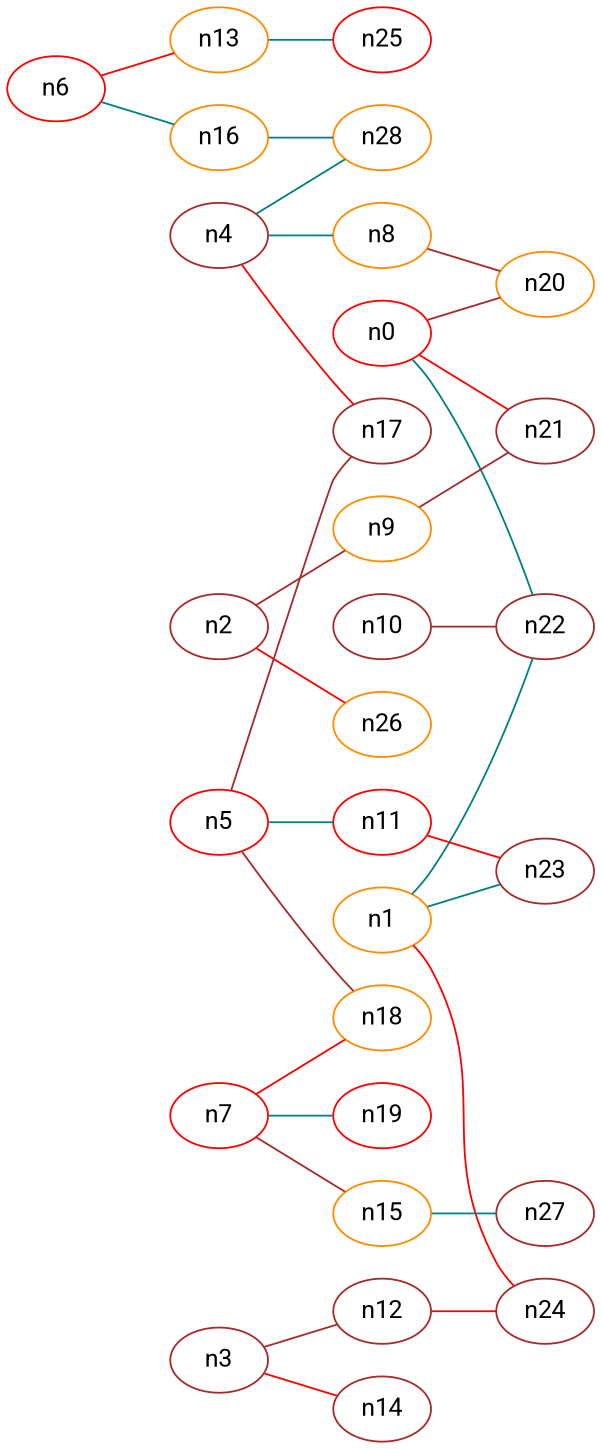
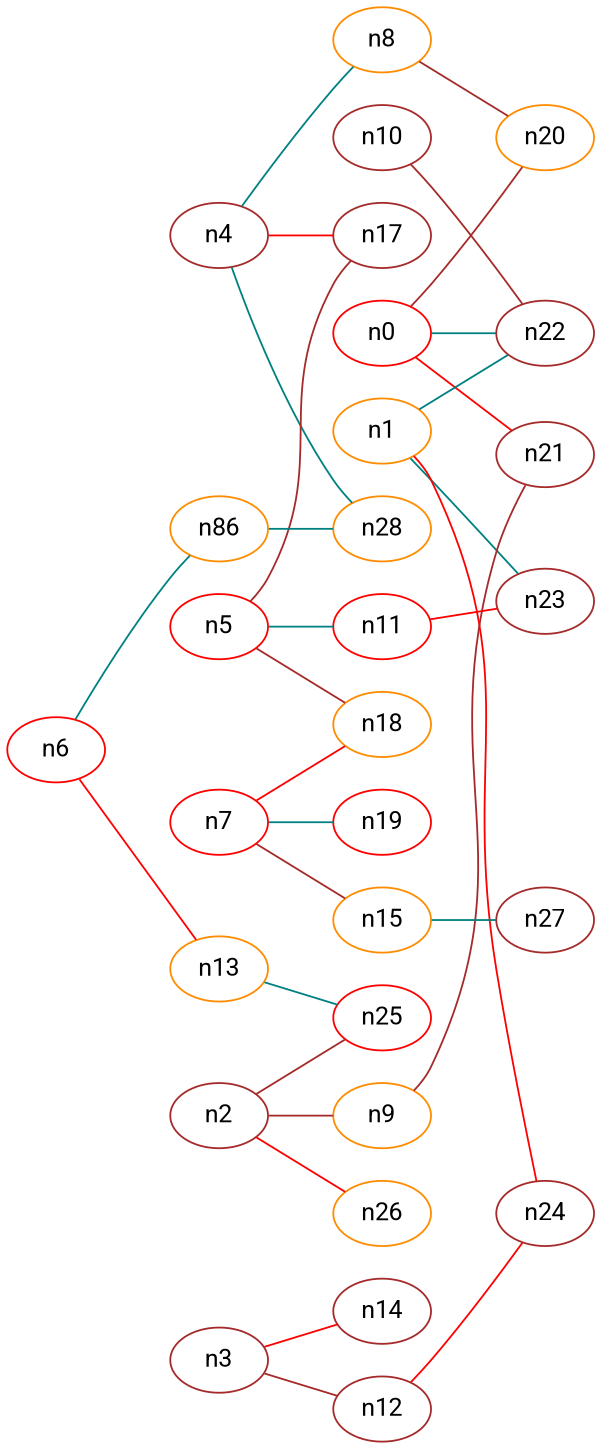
node "n16": label "n16" -> "n86"
edge "n25" -- "n2": added
